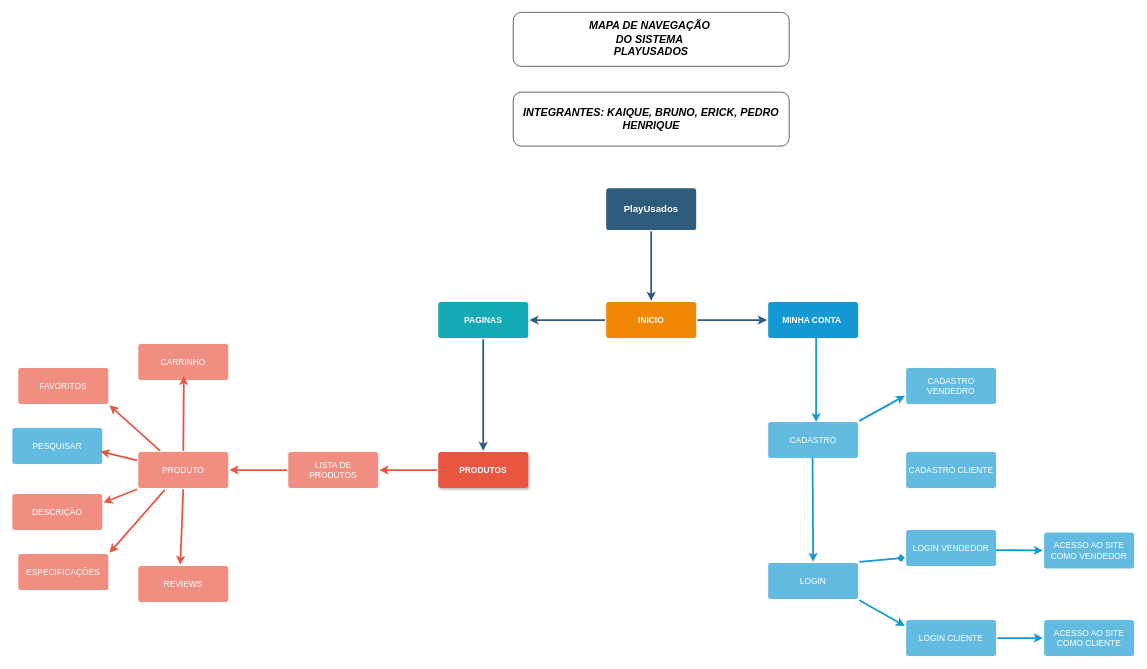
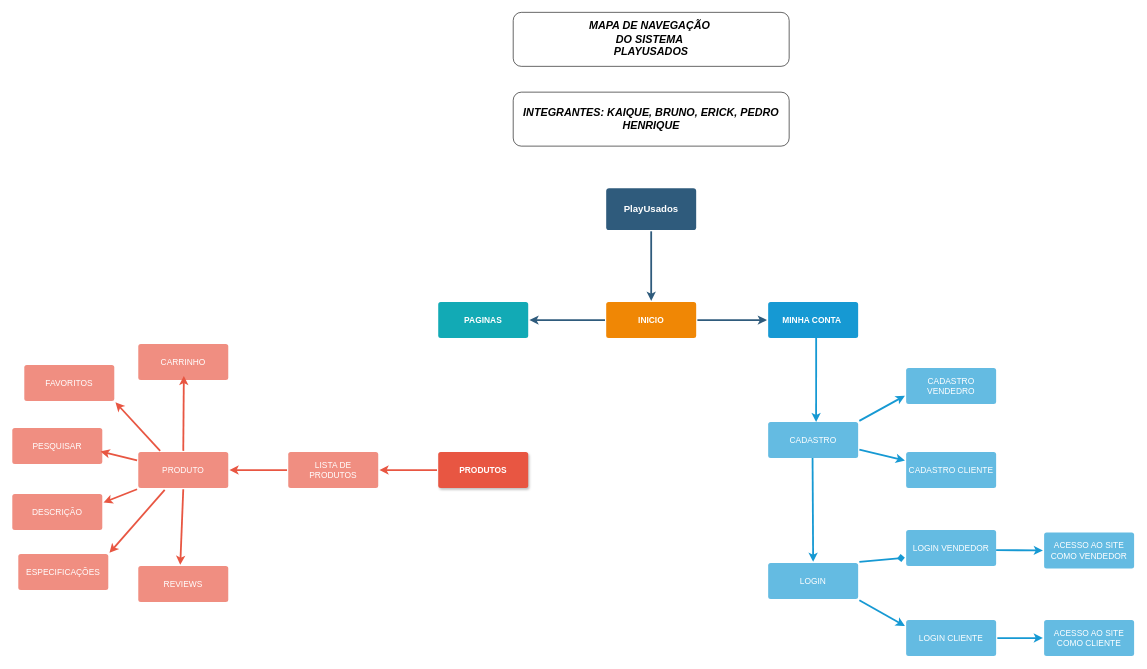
node "FAVORITOS": moved (63, 386) -> (69, 383)
edge "PAGINAS" -> "PRODUTOS": removed
node "PESQUISAR": fillcolor #64bbe2 -> #f08e81
edge "CADASTRO" -> "CADASTRO CLIENTE": added
